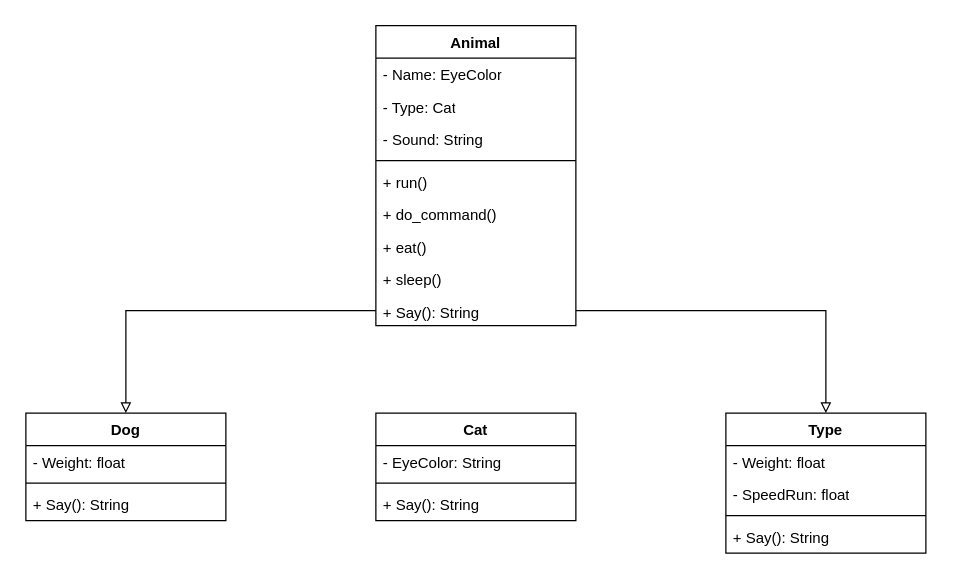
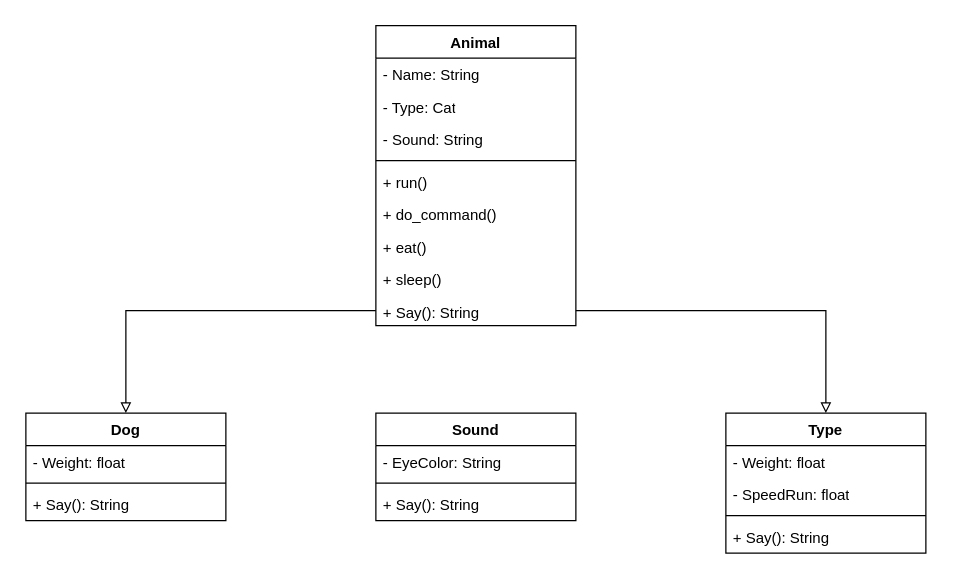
node "- Name: EyeColor": label "- Name: EyeColor" -> "- Name: String"
node "Cat": label "Cat" -> "Sound"
